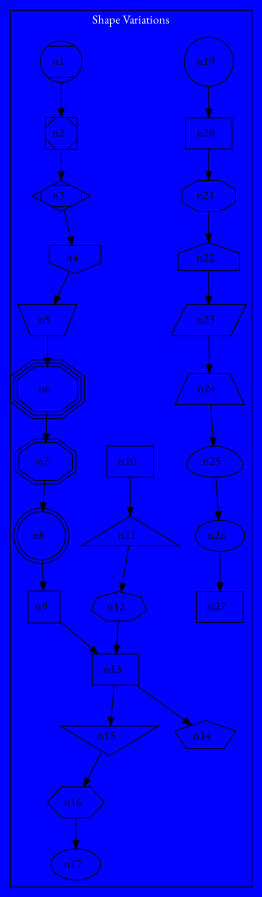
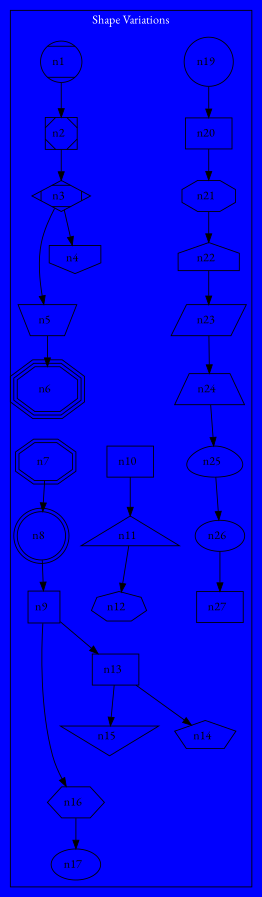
edge "n4" -> "n5": now "n3" -> "n5"
edge "n6" -> "n7": removed
edge "n12" -> "n13": removed
edge "n15" -> "n16": now "n9" -> "n16"
